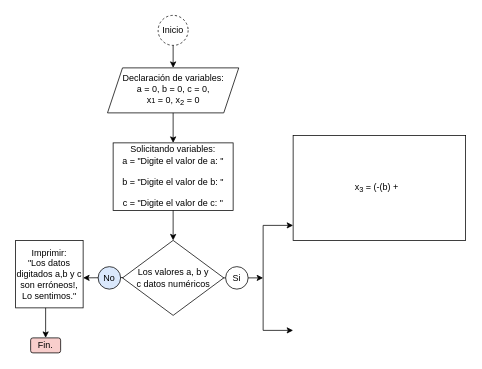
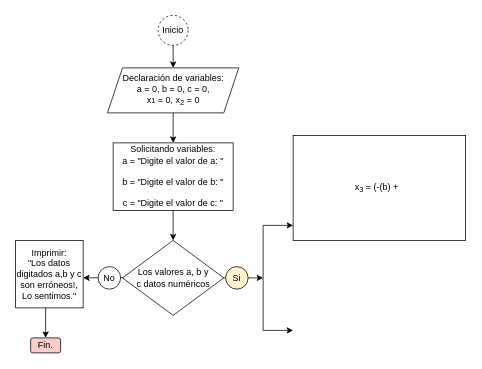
node "No": fillcolor #dae8fc -> #ffffff
node "Si": fillcolor #ffffff -> #fff2cc
